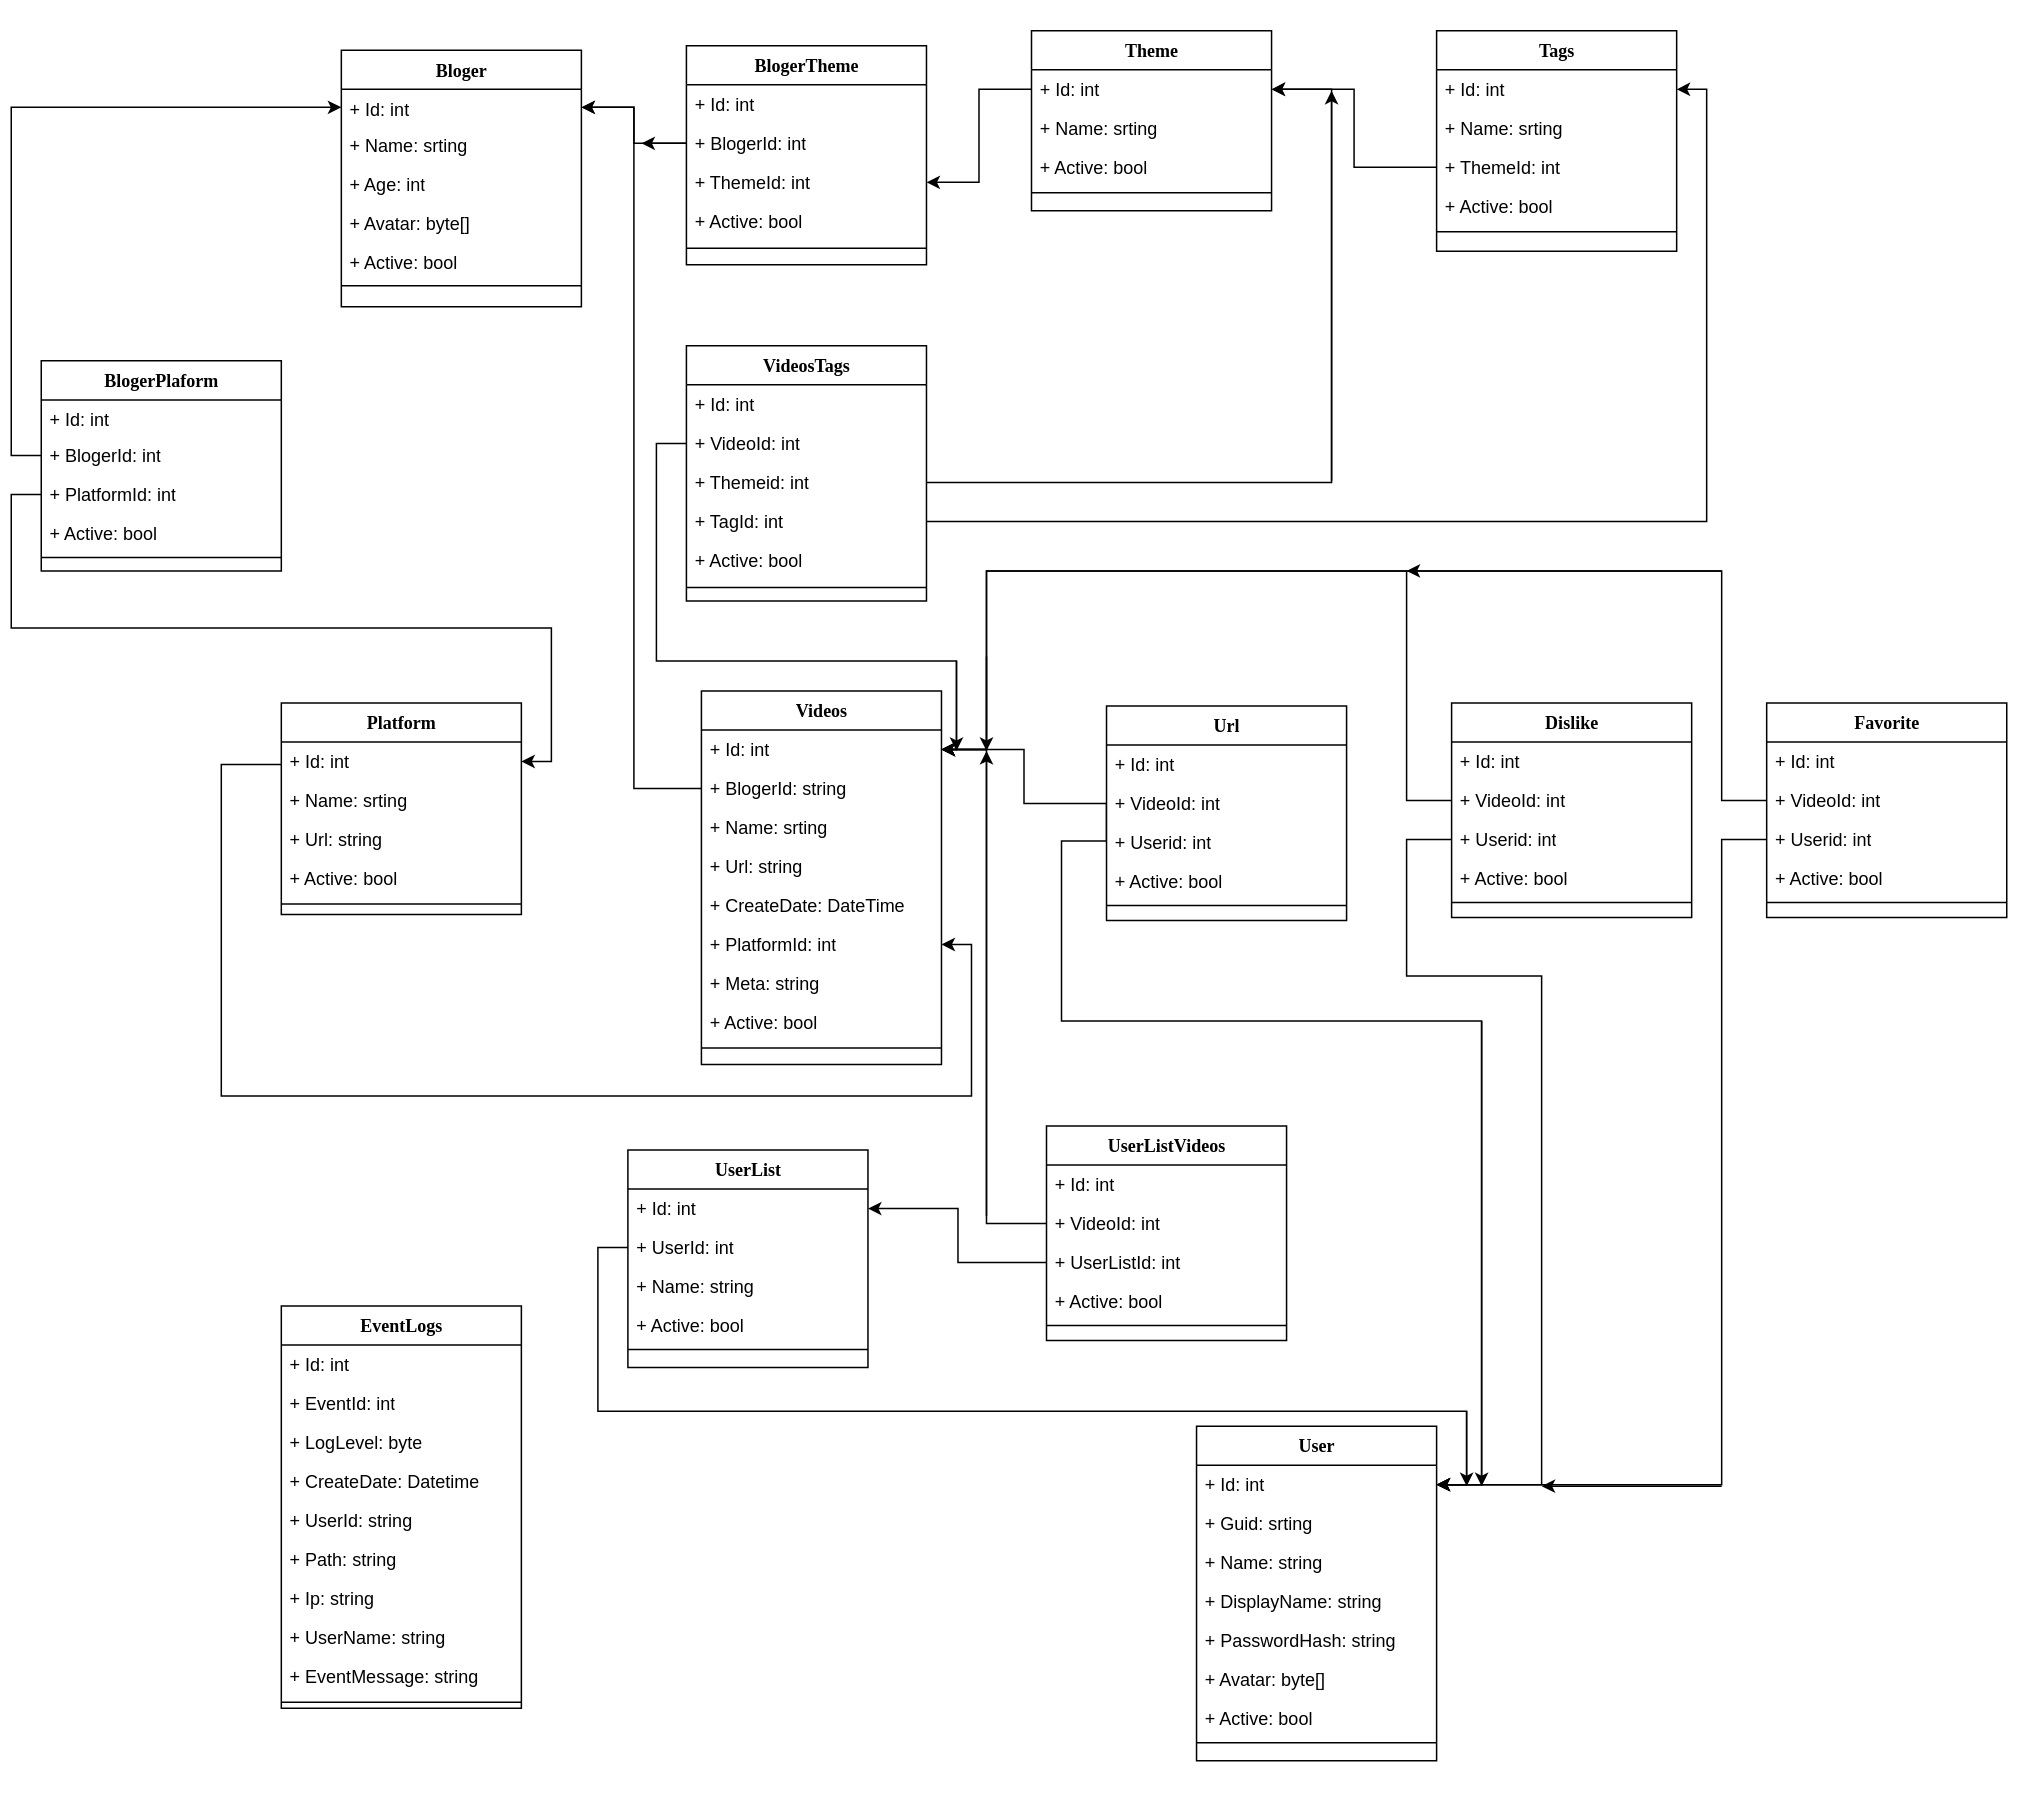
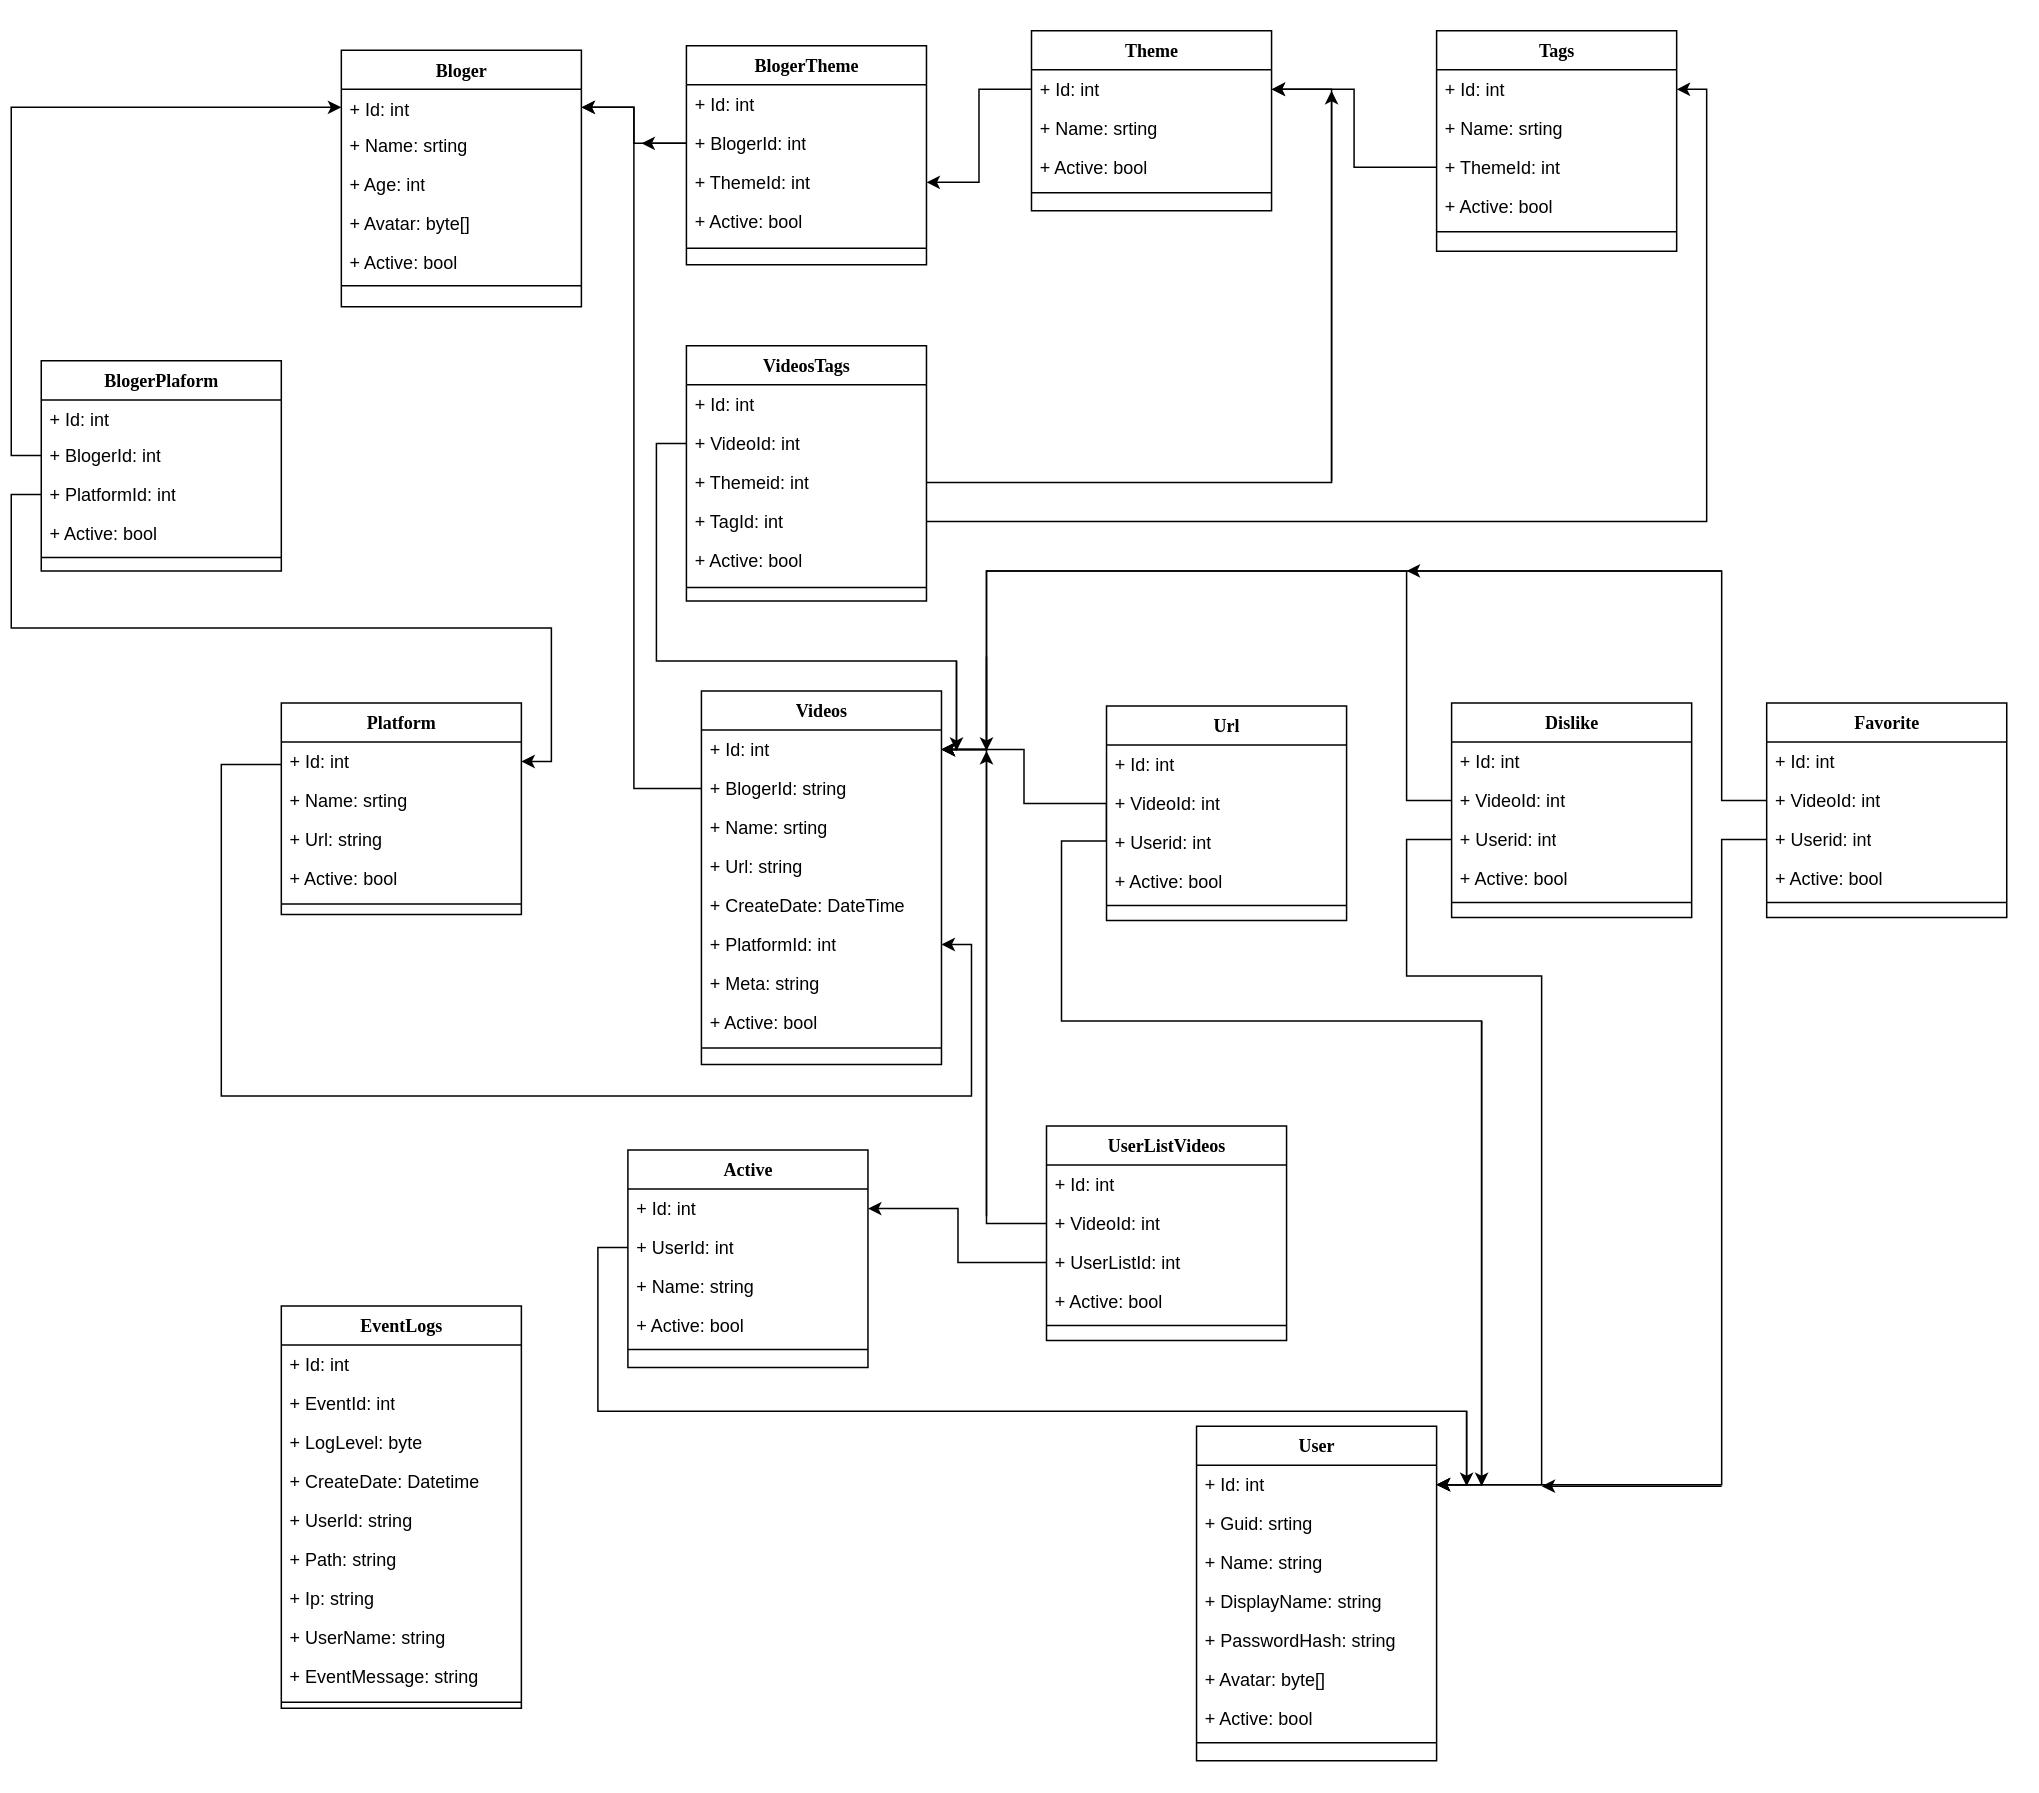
node "UserList": label "UserList" -> "Active"
